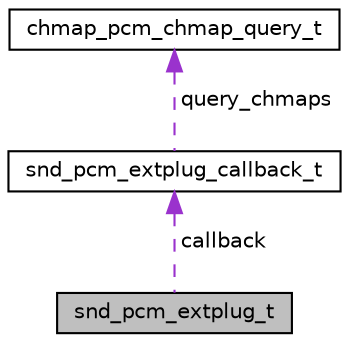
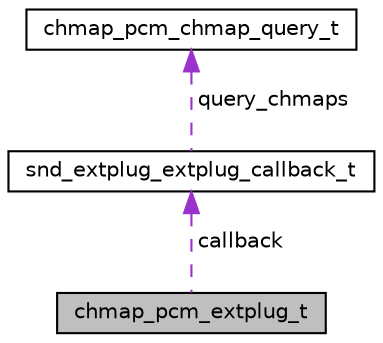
node "snd_pcm_extplug_callback_t": label "snd_pcm_extplug_callback_t" -> "snd_extplug_extplug_callback_t"
node "snd_pcm_extplug_t": label "snd_pcm_extplug_t" -> "chmap_pcm_extplug_t"
